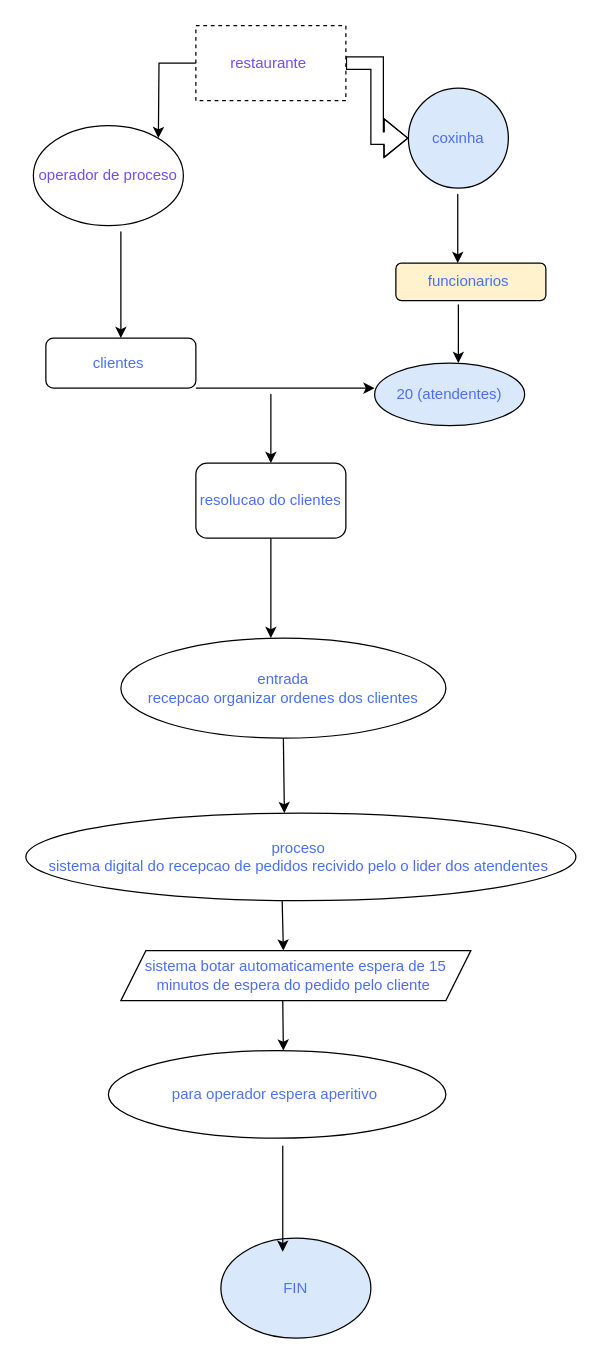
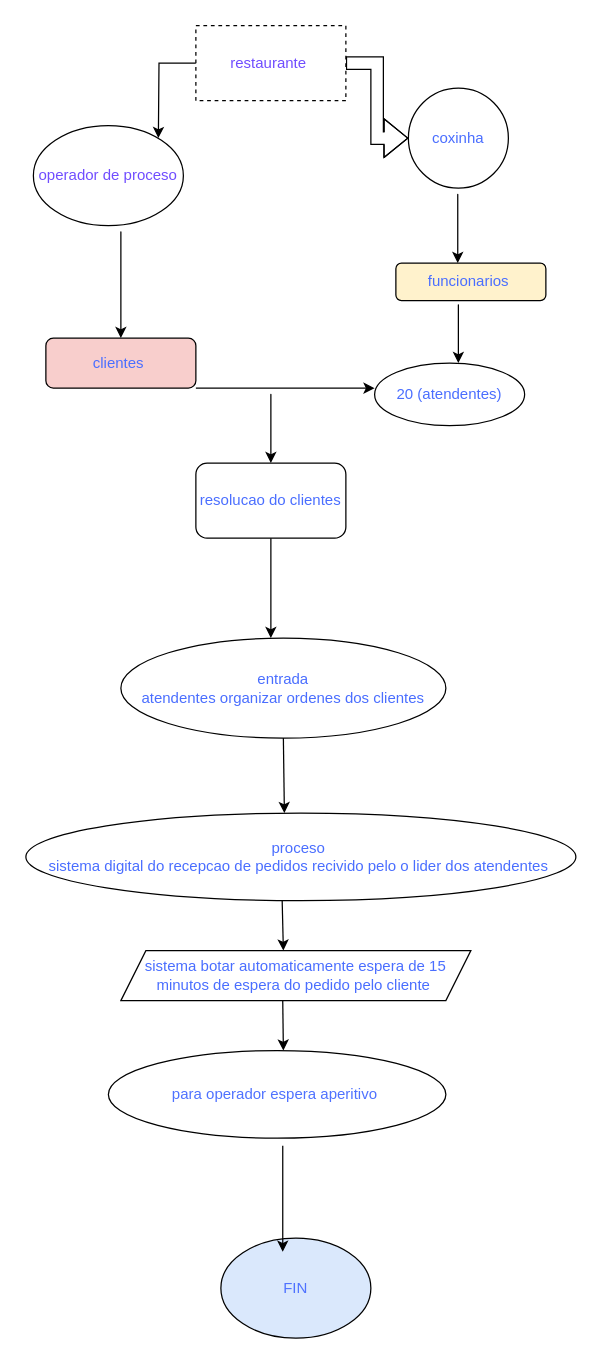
node "coxinha": fillcolor #dae8fc -> #ffffff
node "clientes": fillcolor #ffffff -> #f8cecc
node "20 (atendentes)": fillcolor #dae8fc -> #ffffff
node "entrada recepcao organizar ordenes dos clientes": label "entrada recepcao organizar ordenes dos clientes" -> "entrada atendentes organizar ordenes dos clientes"
